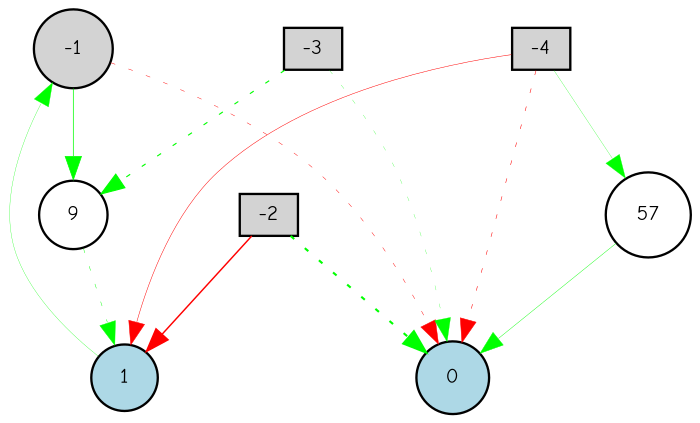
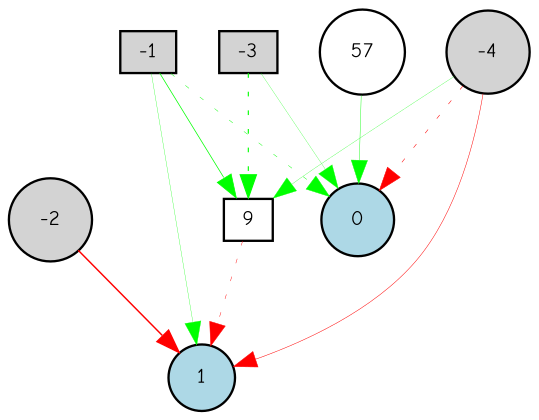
node "-1": shape circle -> box
node "-4": shape box -> circle
edge "-4" -> "57": now "-4" -> "9"
edge "-1" -> "0": color red -> green
edge "-3" -> "0": style dotted -> solid
node "9": shape circle -> box
node "-2": shape box -> circle
edge "1" -> "-1": reversed
edge "9" -> "1": color green -> red
edge "-2" -> "0": removed
